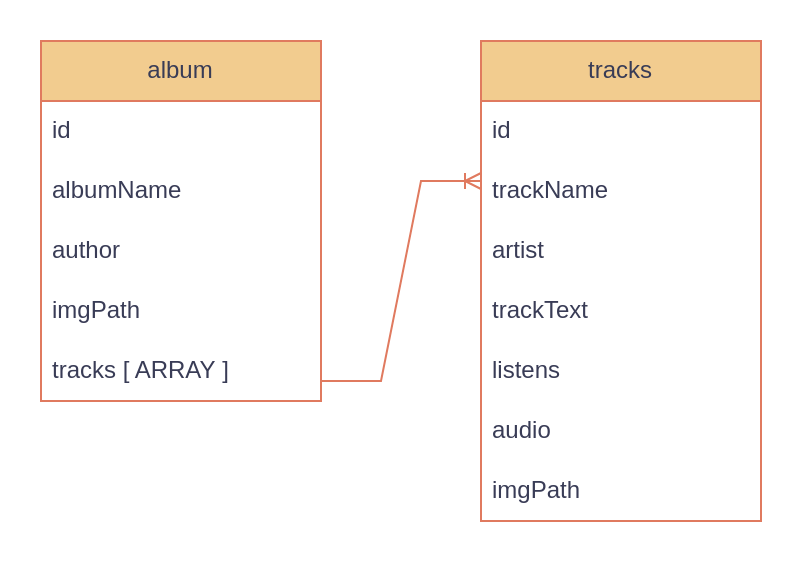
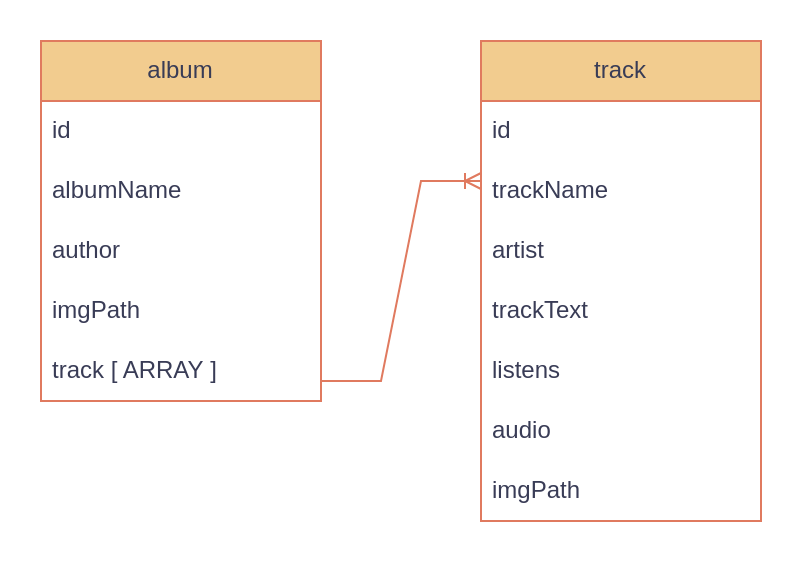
node "tracks": label "tracks" -> "track"
node "tracks [ ARRAY ]": label "tracks [ ARRAY ]" -> "track [ ARRAY ]"
